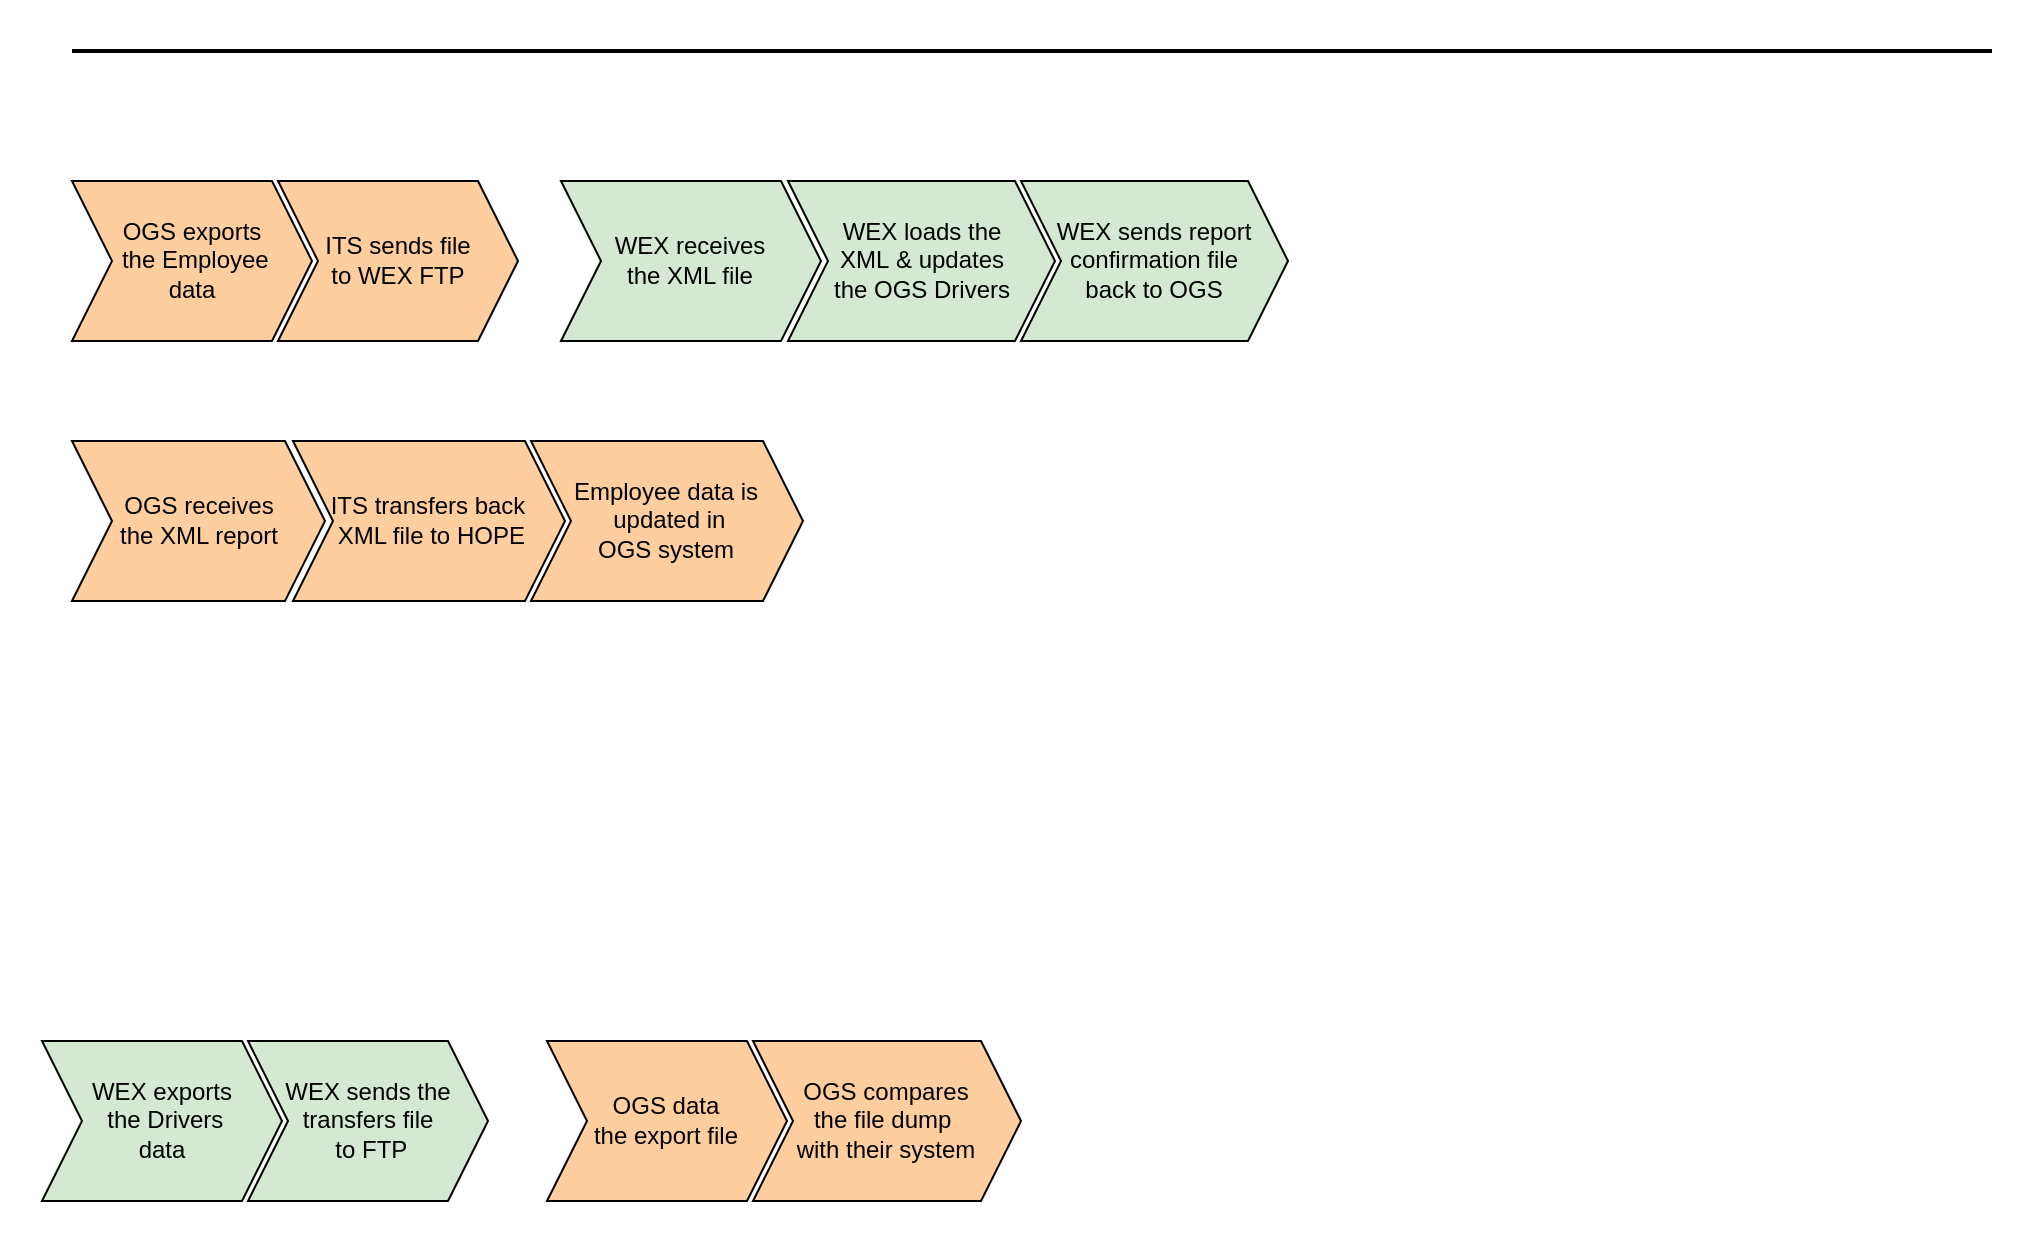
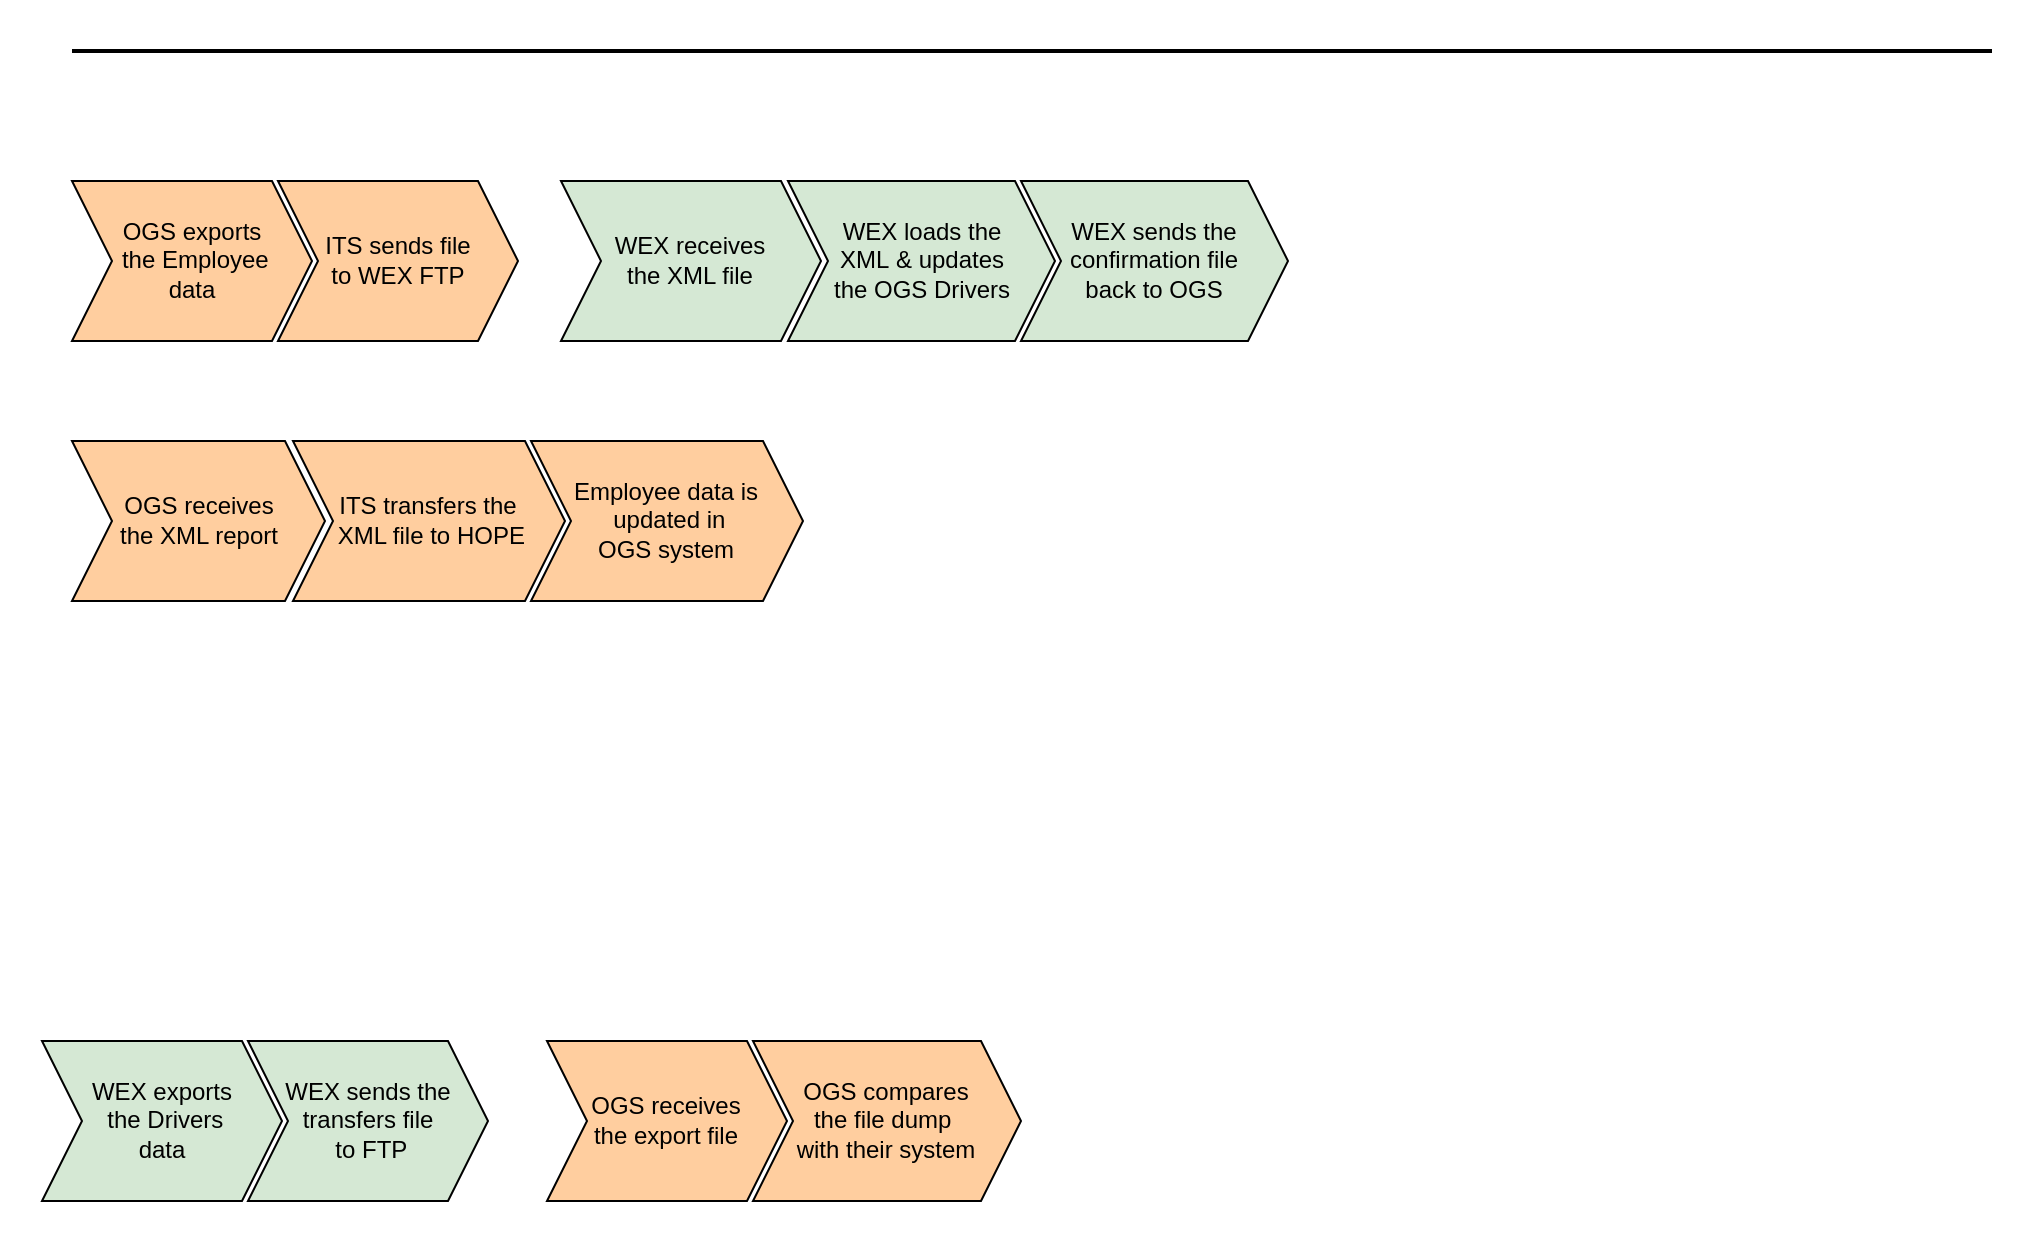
node "WEX sends report confirmation file back to OGS": label "WEX sends report confirmation file back to OGS" -> "WEX sends the confirmation file back to OGS"
node "ITS transfers back XML file to HOPE": label "ITS transfers back XML file to HOPE" -> "ITS transfers the XML file to HOPE"
node "OGS data the export file": label "OGS data the export file" -> "OGS receives the export file"
